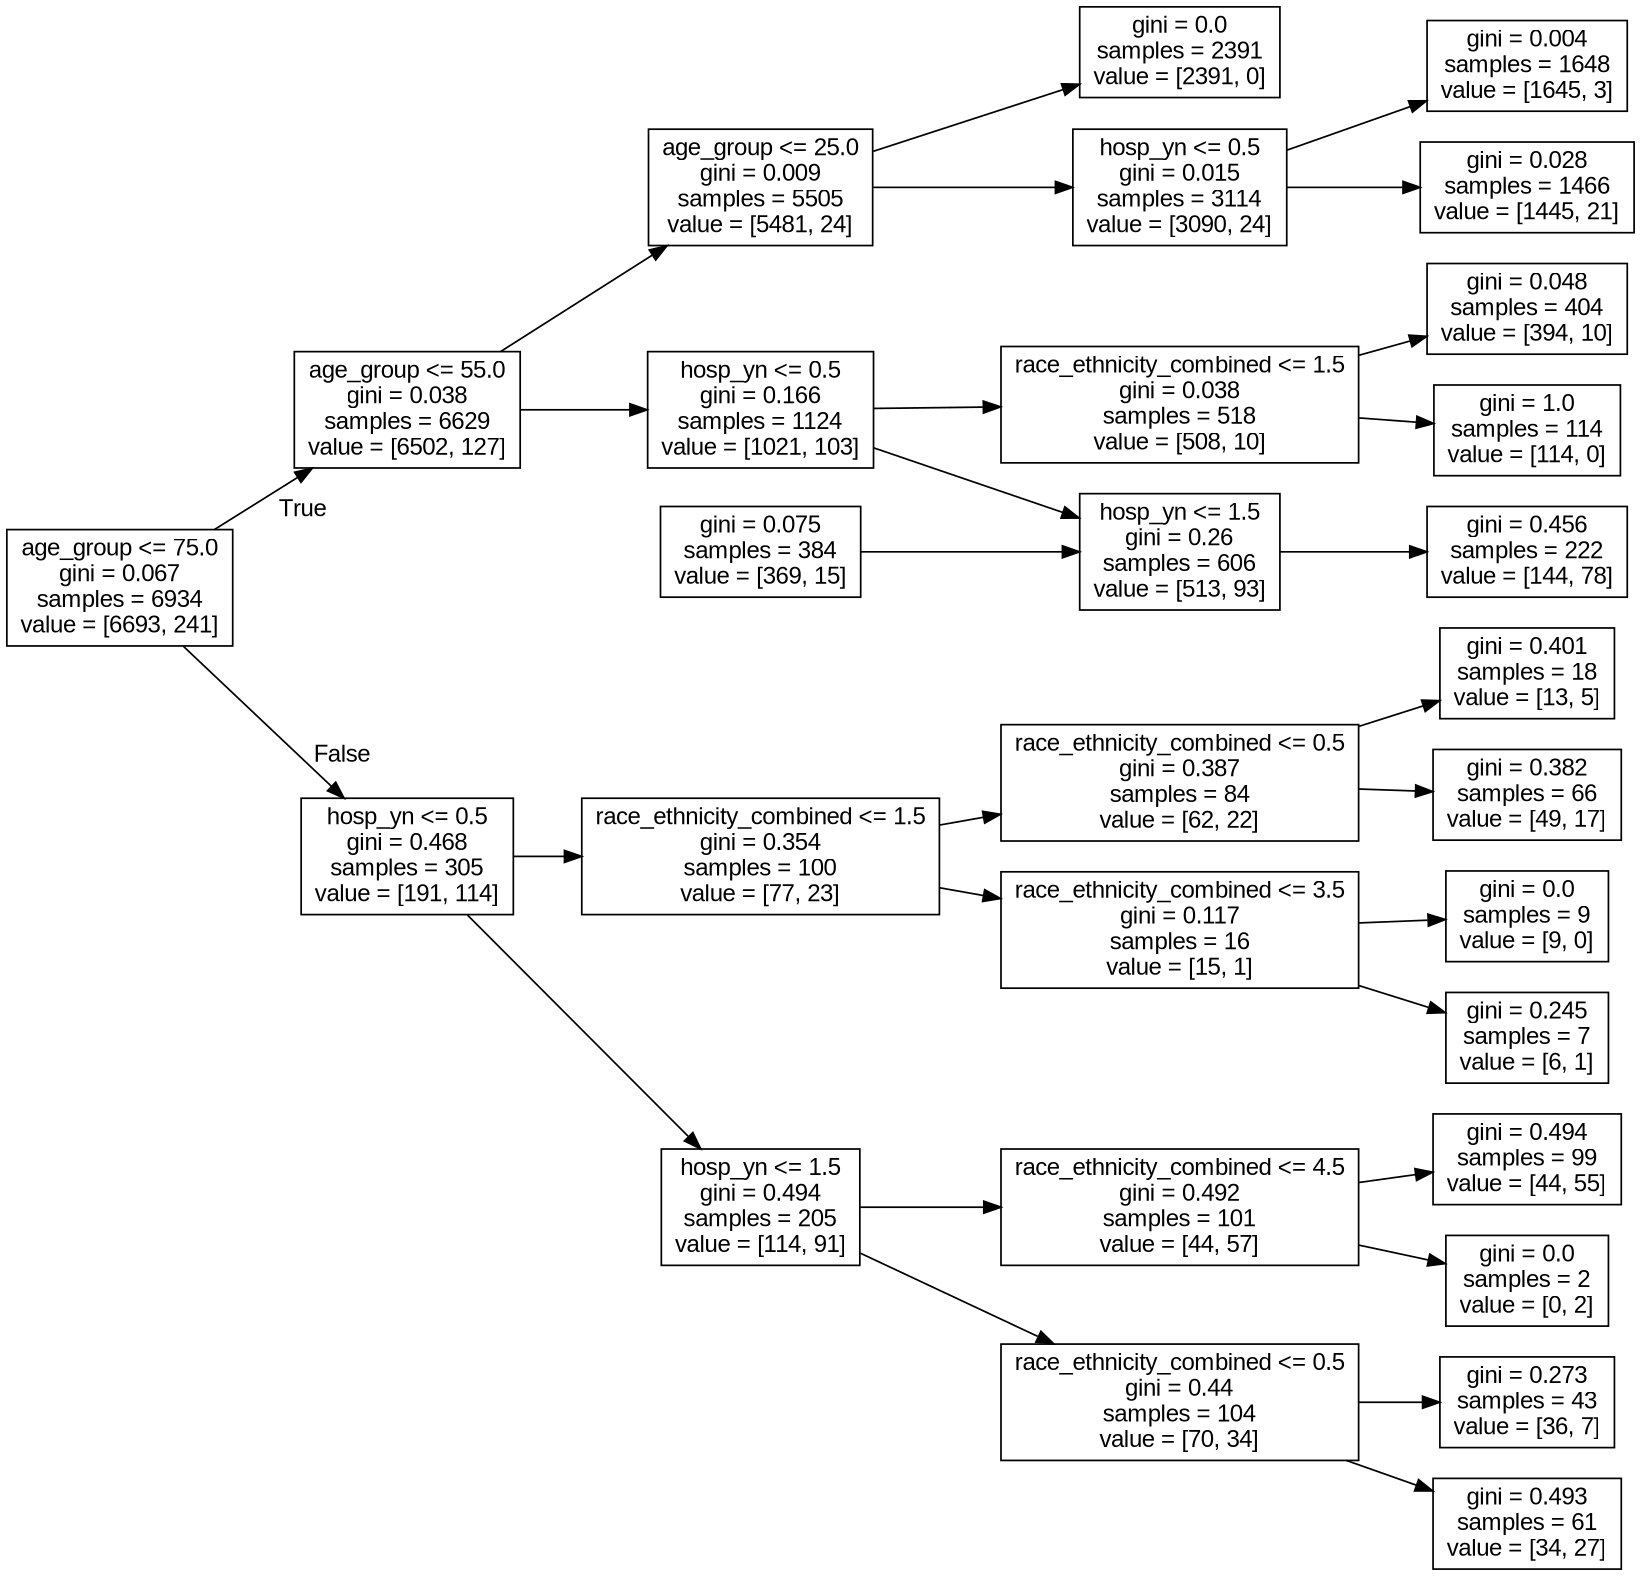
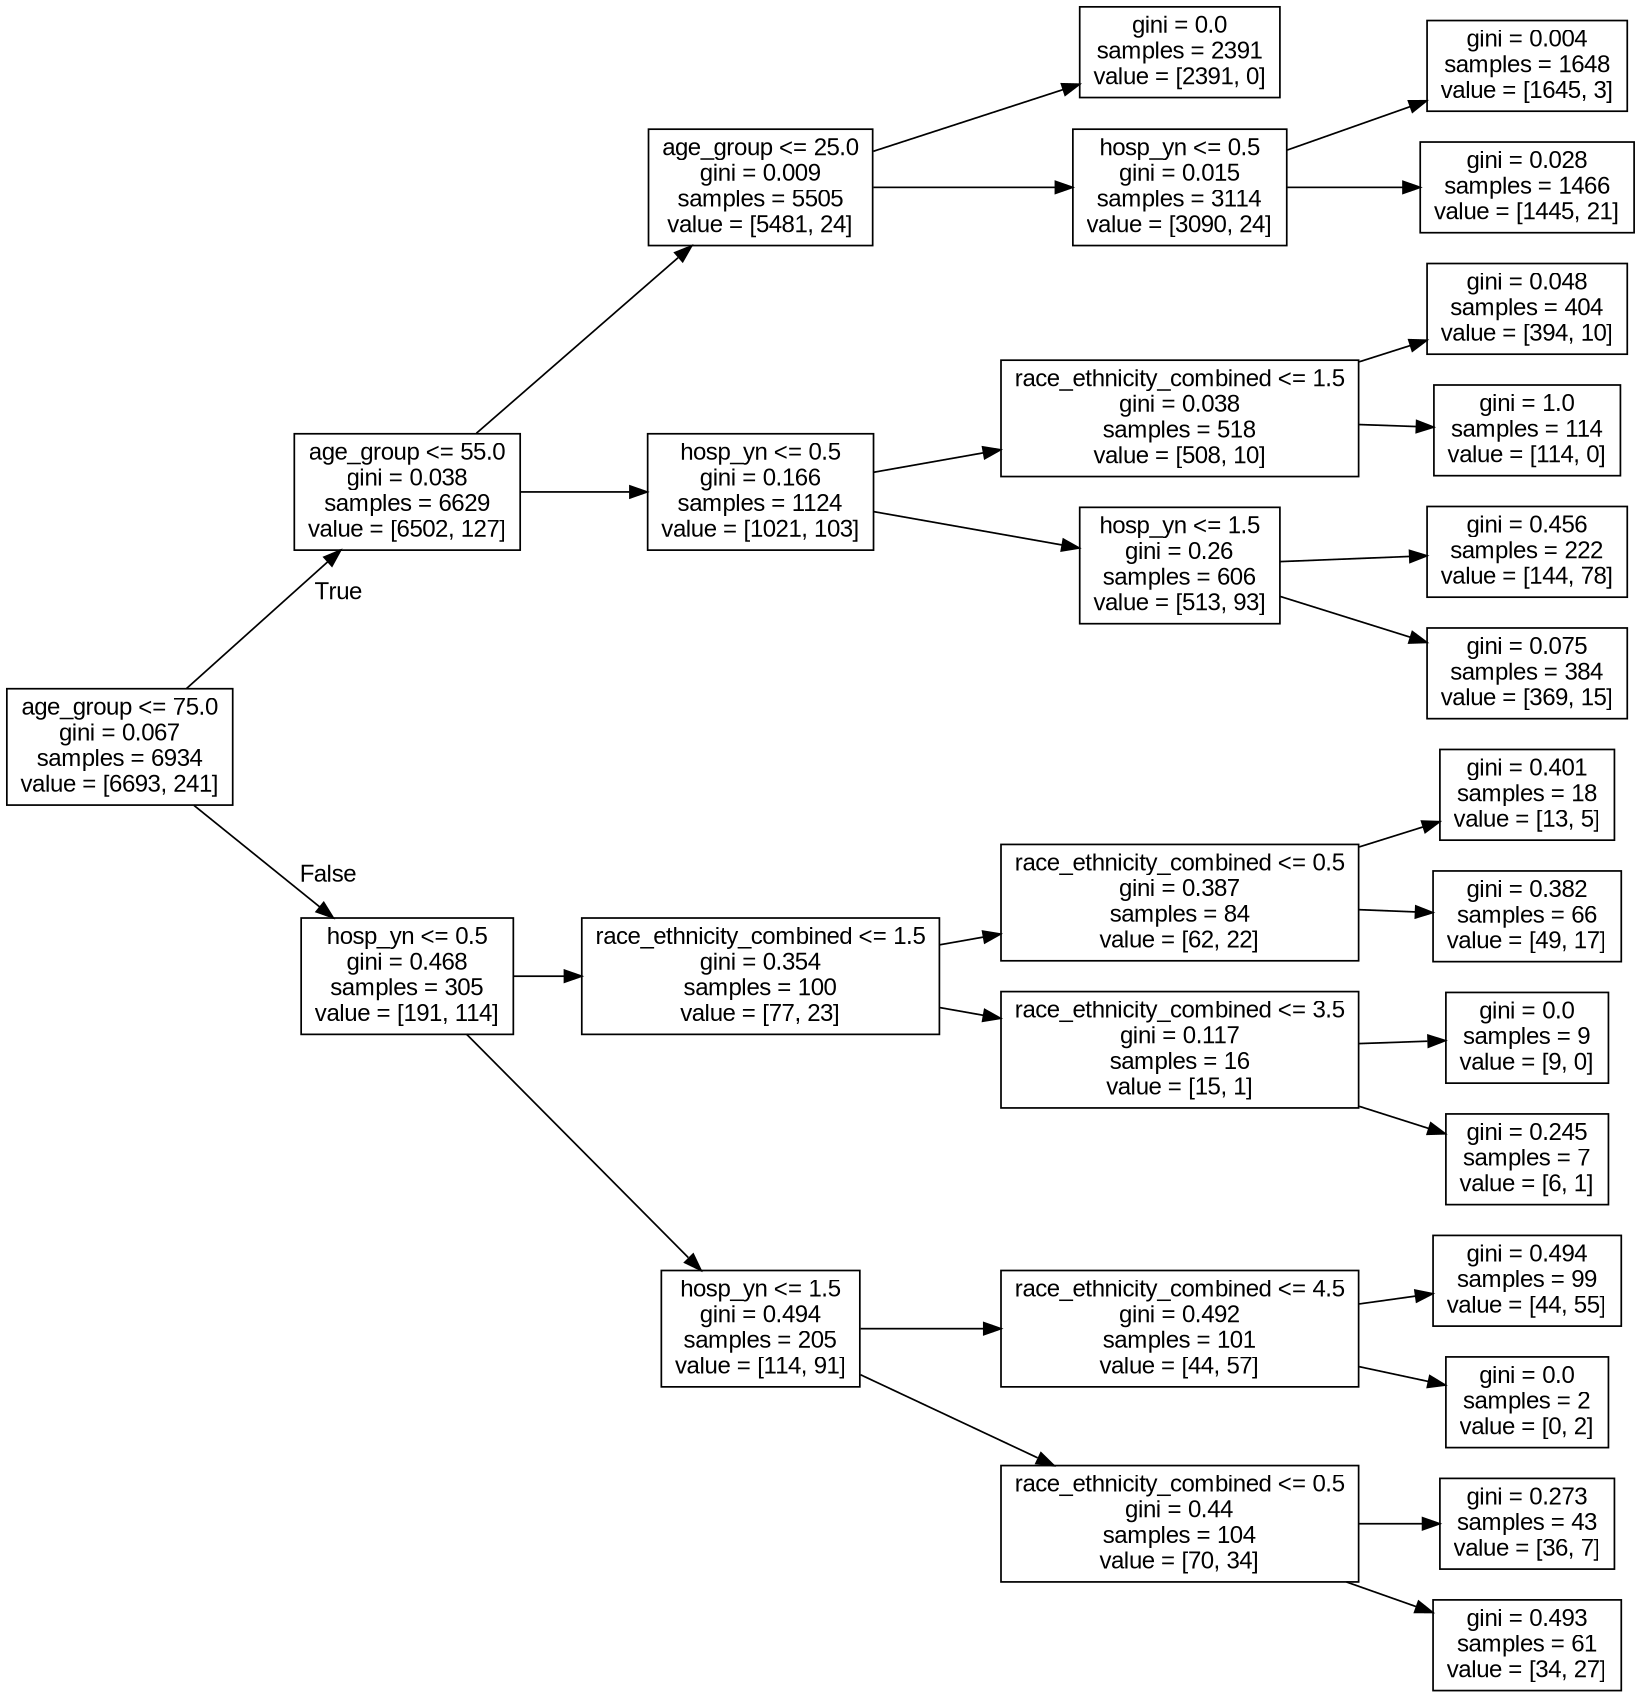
edge "gini = 0.075 samples = 384 value = [369, 15]" -> "hosp_yn <= 1.5 gini = 0.26 samples = 606 value = [513, 93]": reversed
